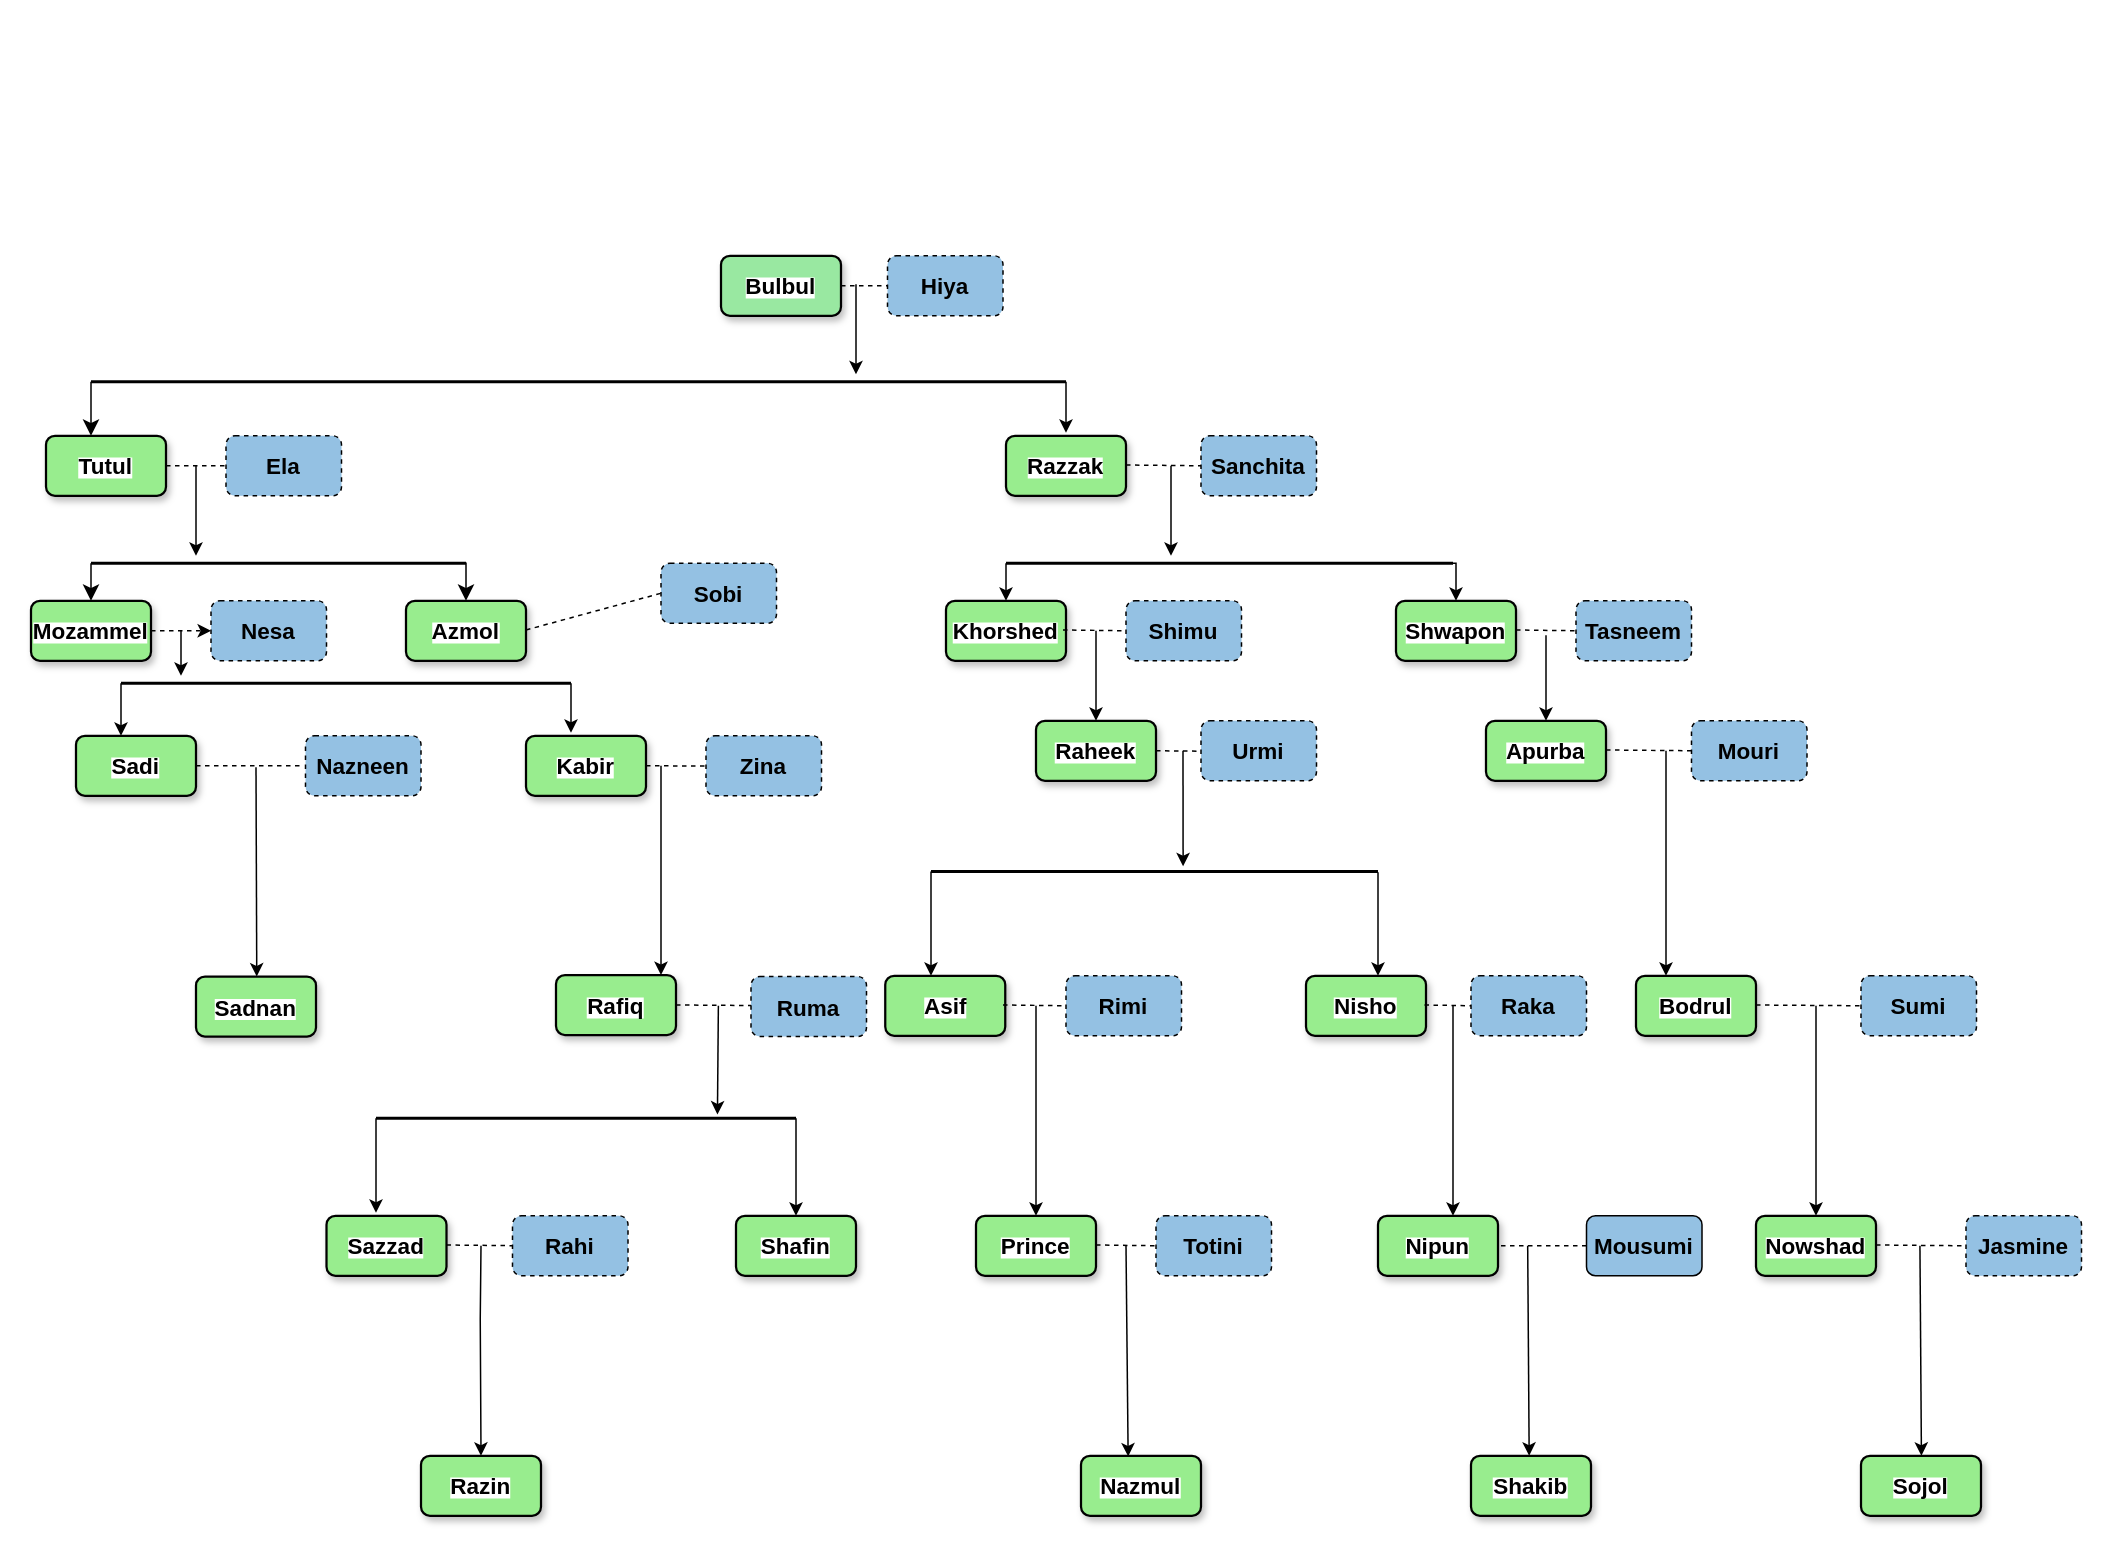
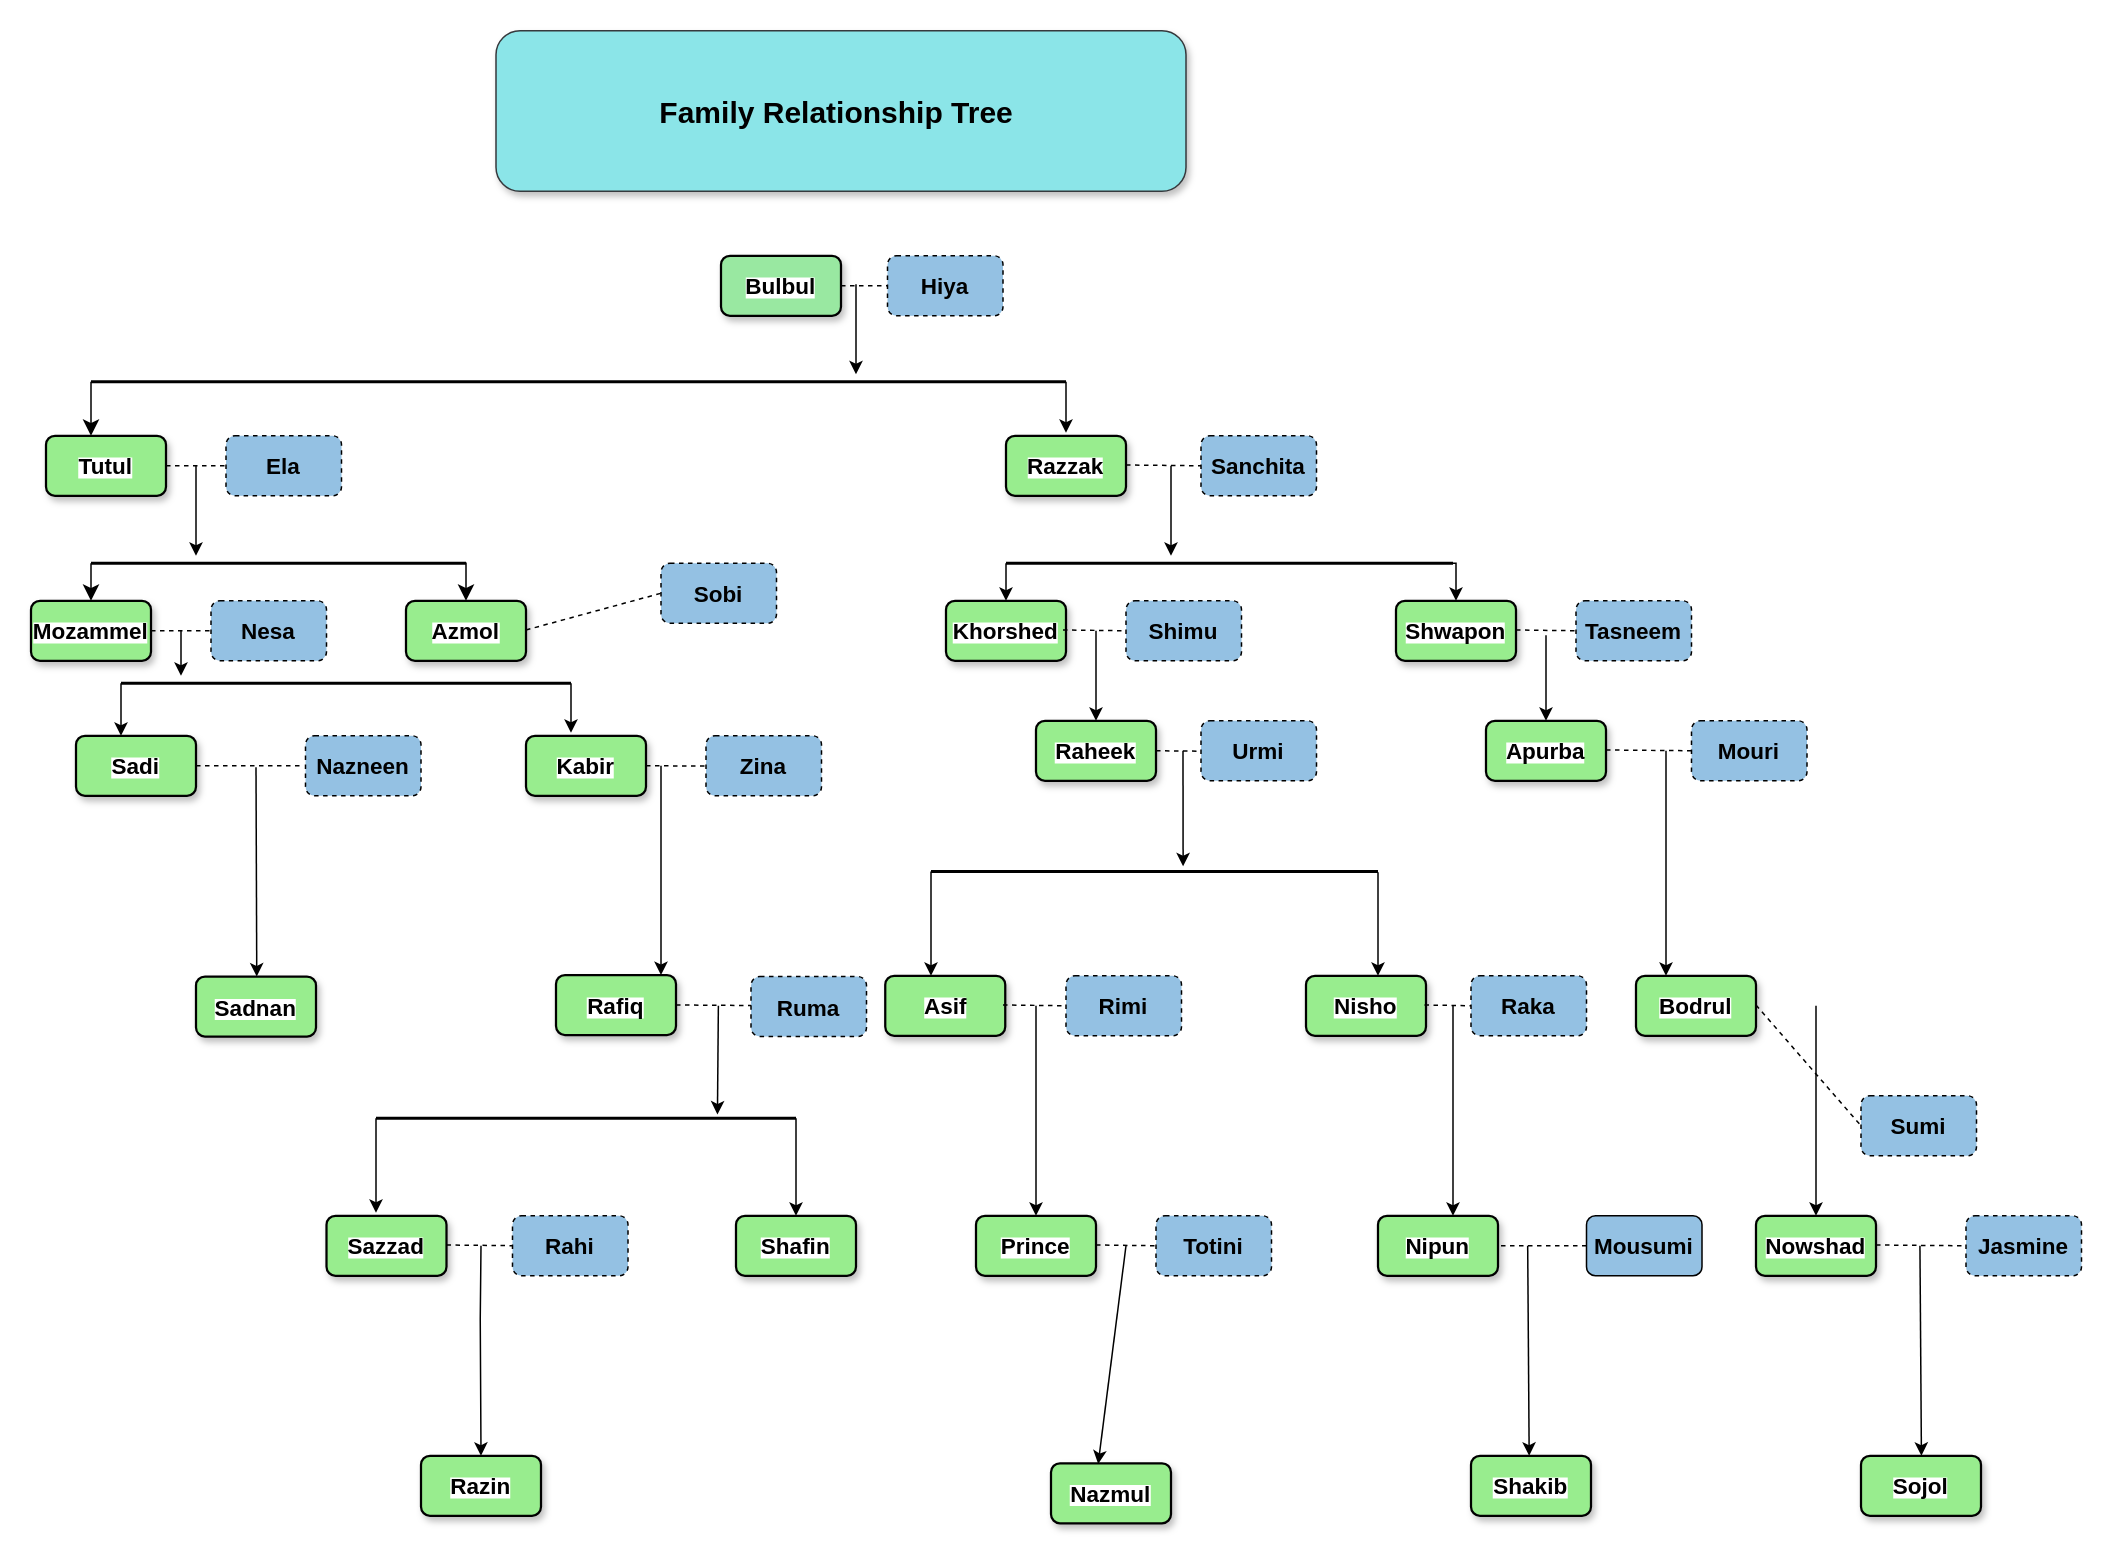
node "Family Relationship Tree": added
edge "Mozammel" -> "Nesa": arrowhead classic -> none
node "Sumi": moved (1919, 1006) -> (1919, 1126)
node "Nazmul": moved (1141, 1486) -> (1111, 1493)
